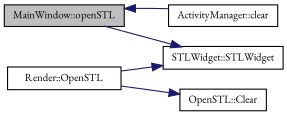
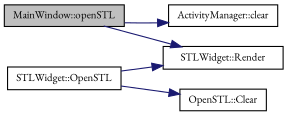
edge "ActivityManager::clear" -> "MainWindow::openSTL": reversed
node "STLWidget::STLWidget": label "STLWidget::STLWidget" -> "STLWidget::Render"
node "Render::OpenSTL": label "Render::OpenSTL" -> "STLWidget::OpenSTL"
